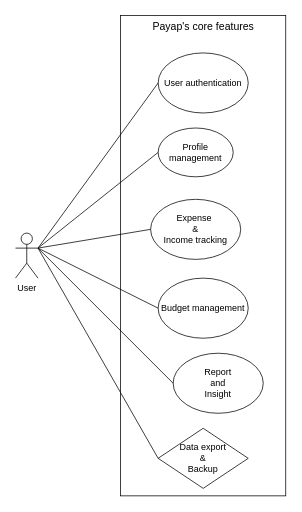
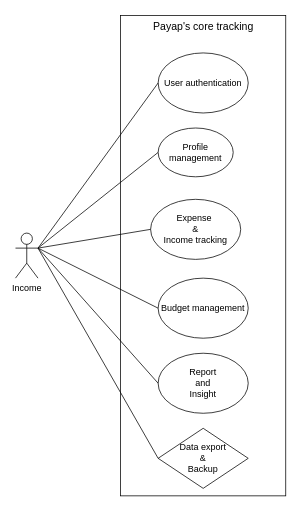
node "Payap's core features": label "Payap's core features" -> "Payap's core tracking"
node "User": label "User" -> "Income"
node "Report and Insight": moved (218, 383) -> (203, 383)
